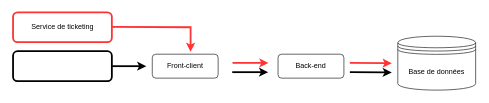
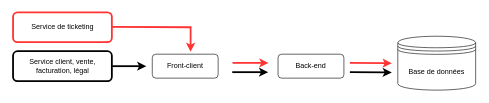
node "Service client, vente, facturation, légal": added
